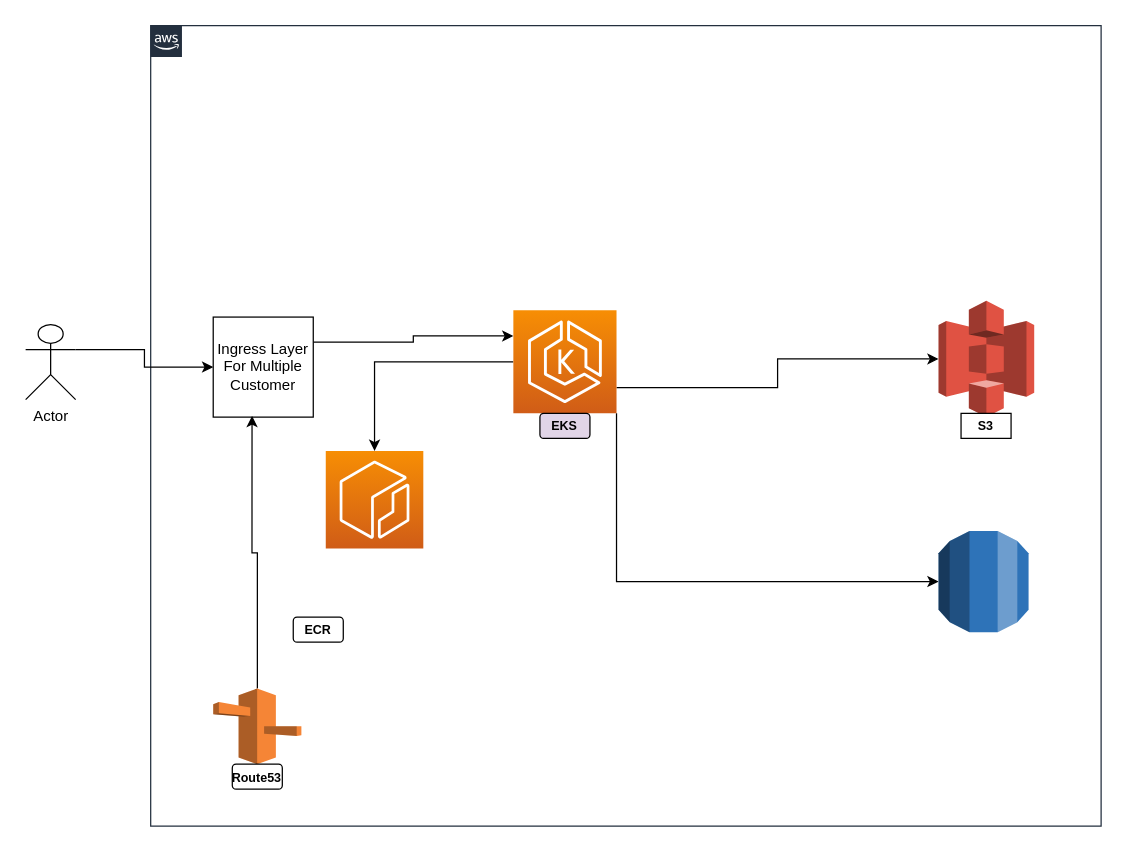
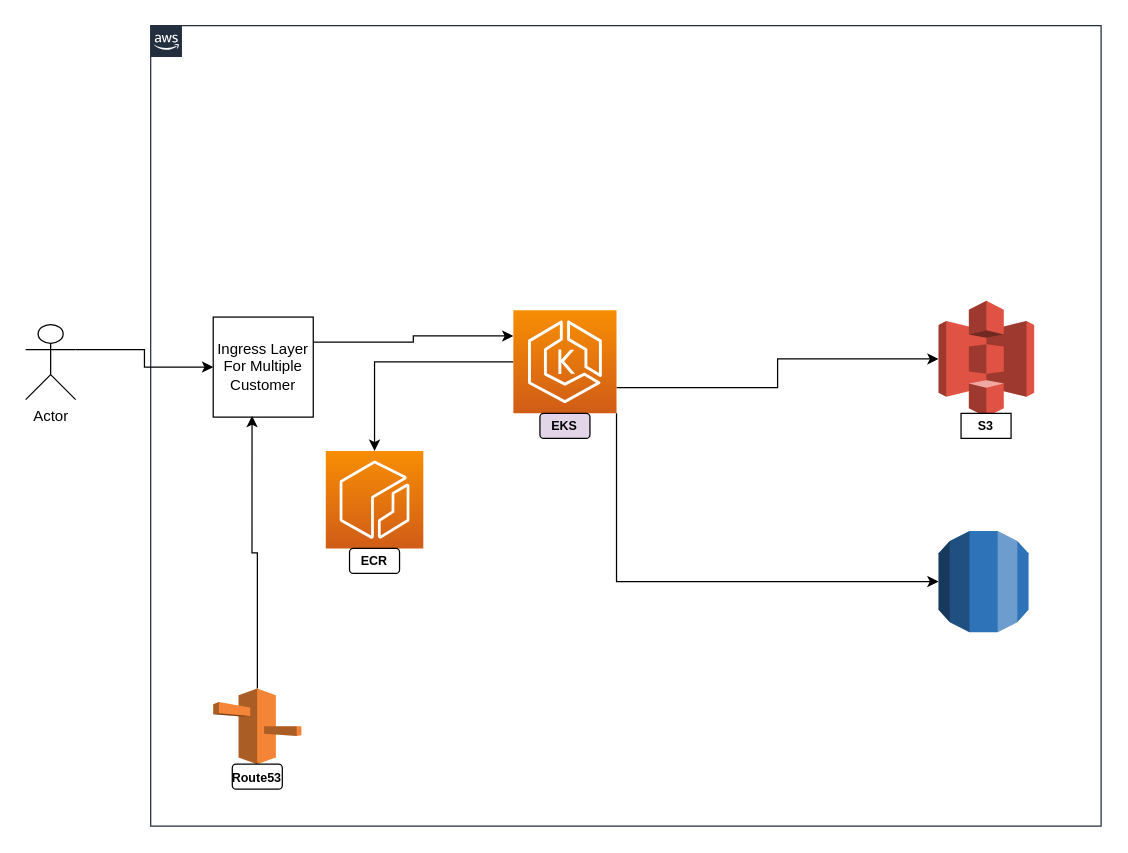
node "ECR": moved (318, 629) -> (374, 561)
